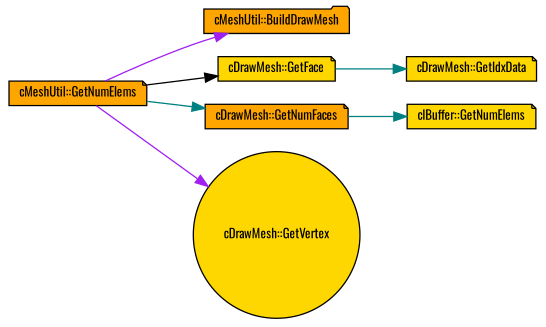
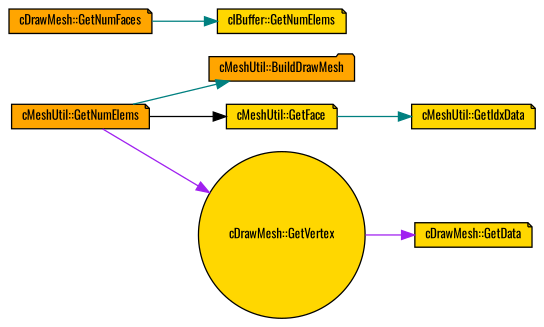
edge "cMeshUtil::GetNumElems" -> "cMeshUtil::BuildDrawMesh": color purple -> teal
node "cDrawMesh::GetFace": label "cDrawMesh::GetFace" -> "cMeshUtil::GetFace"
node "cDrawMesh::GetIdxData": label "cDrawMesh::GetIdxData" -> "cMeshUtil::GetIdxData"
edge "cMeshUtil::GetNumElems" -> "cDrawMesh::GetNumFaces": removed
node "cDrawMesh::GetData": added
